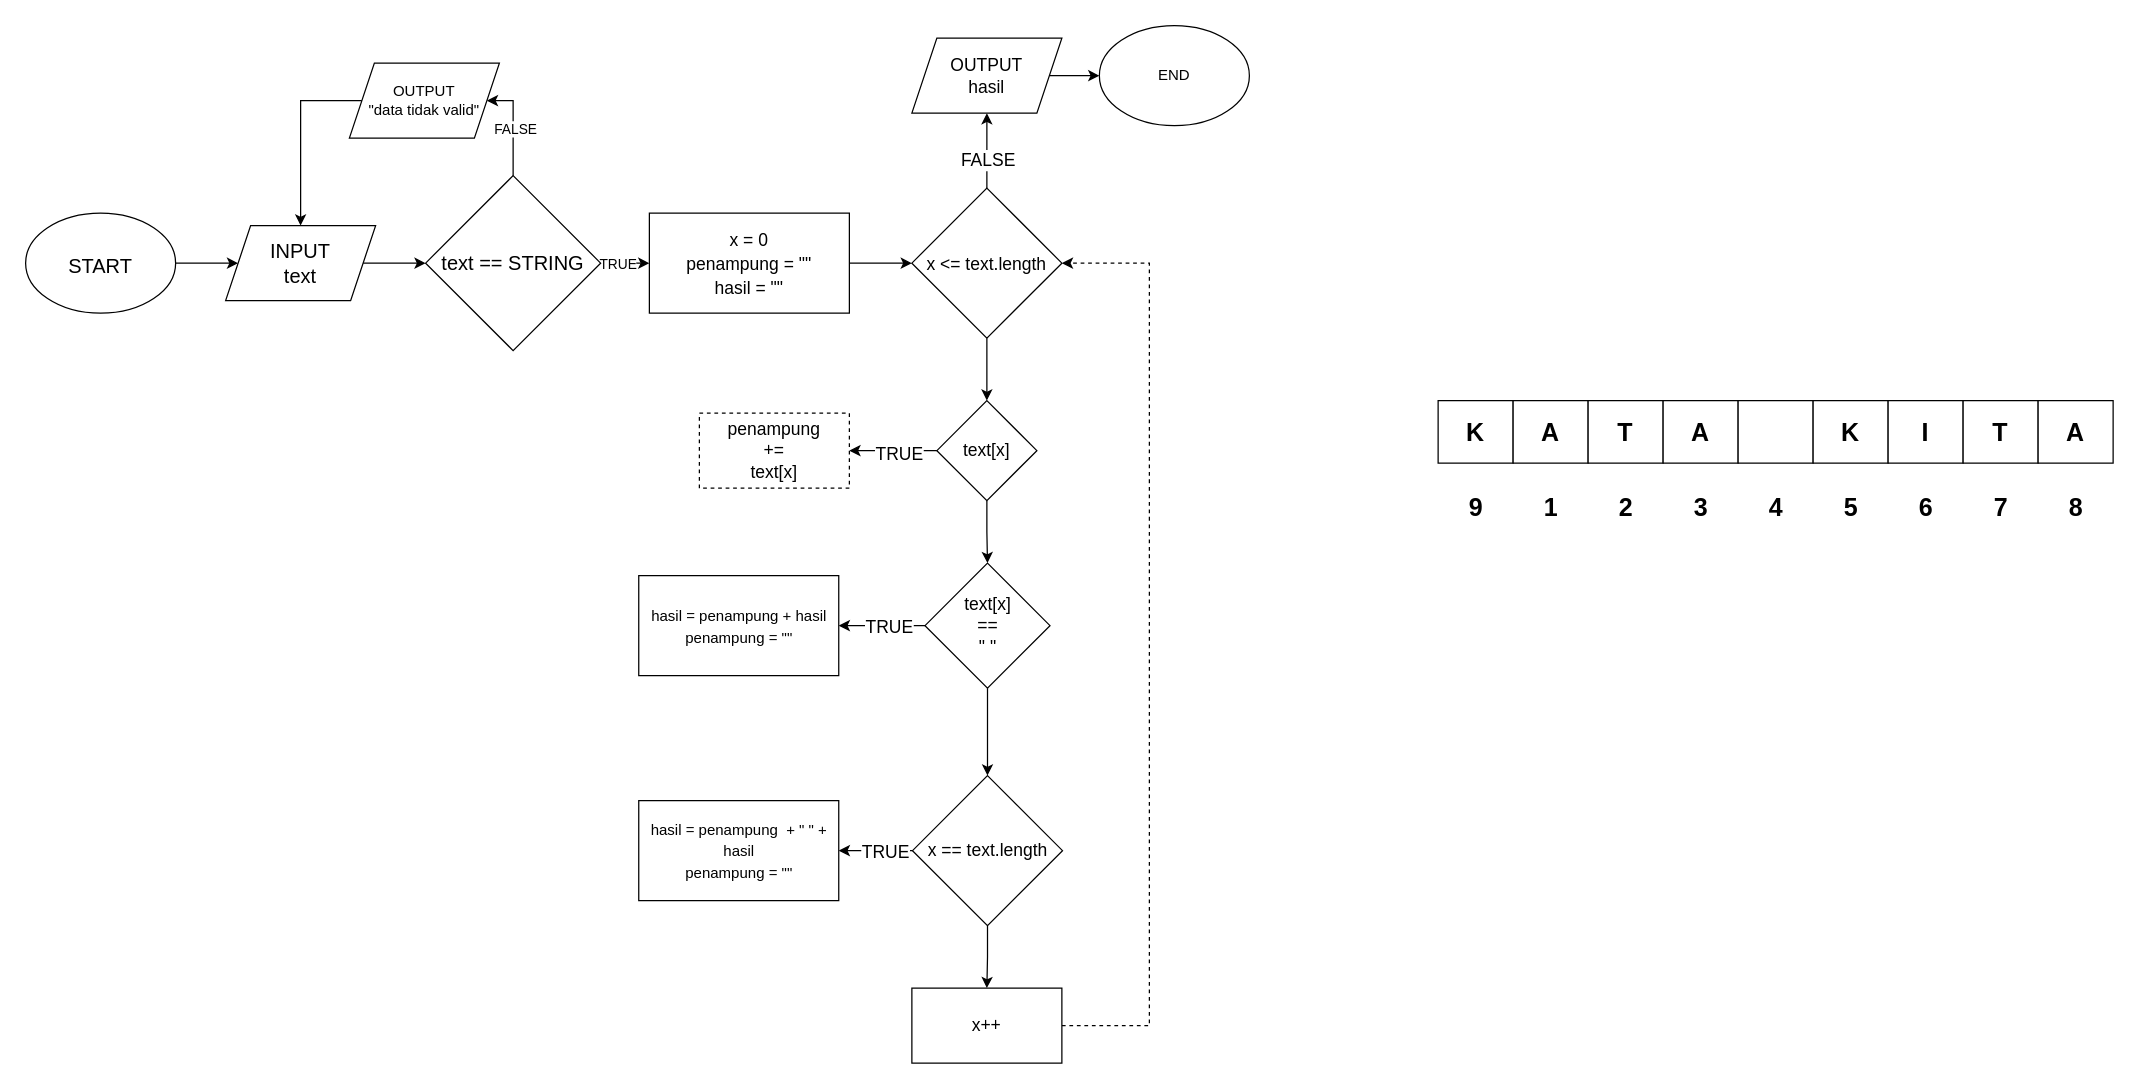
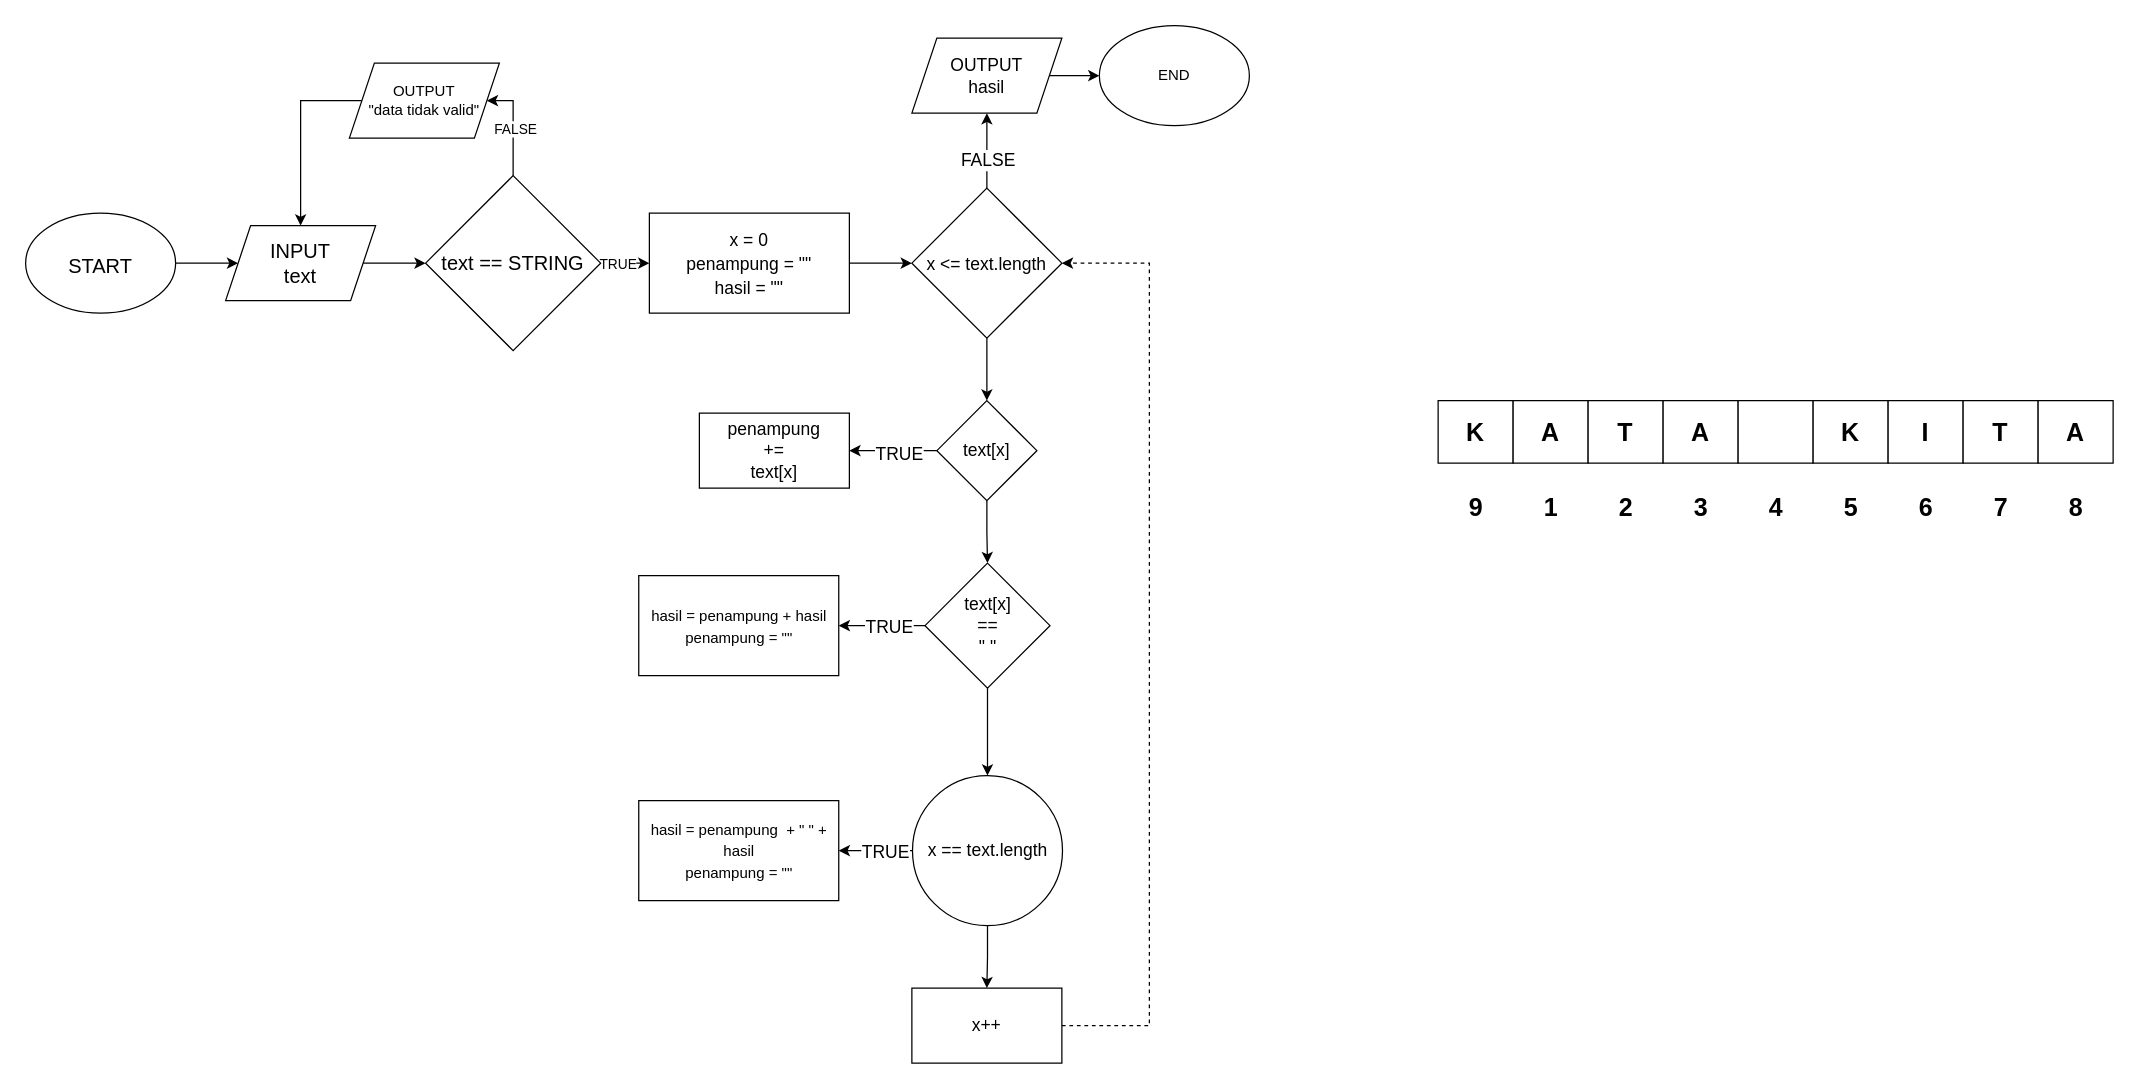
node "penampung += text[x]": style dashed -> solid
node "x == text.length": shape diamond -> ellipse
